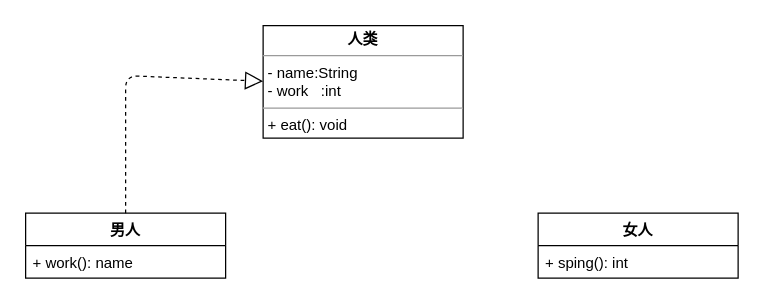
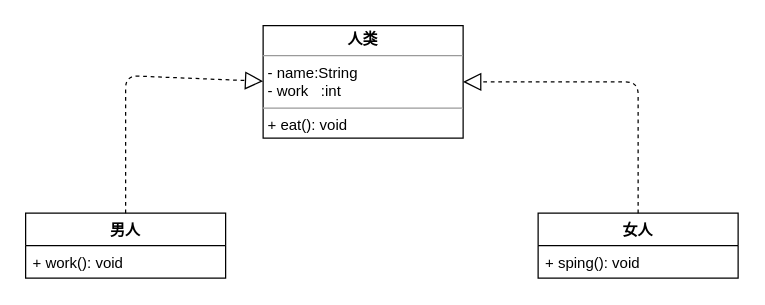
edge "女人" -> "人类 - name:String - work :int + eat(): void": added
node "+ work(): name": label "+ work(): name" -> "+ work(): void"
node "+ sping(): int": label "+ sping(): int" -> "+ sping(): void"
